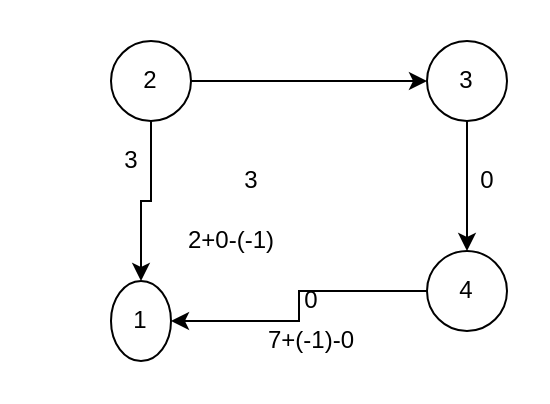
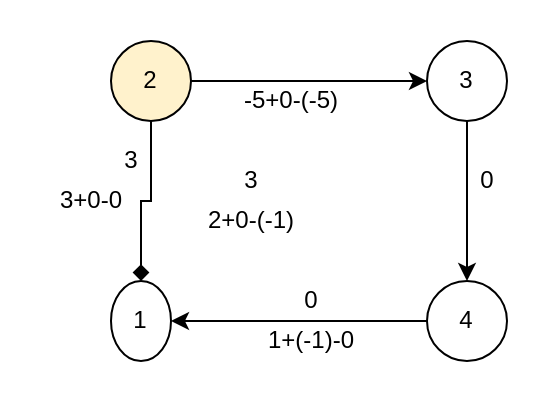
node "2": fillcolor #ffffff -> #fff2cc
node "-5+0-(-5)": added
node "3+0-0": added
node "2+0-(-1)": moved (231, 241) -> (251, 221)
edge "2" -> "1": arrowhead classic -> diamond
node "4": moved (467, 291) -> (467, 321)
node "7+(-1)-0": label "7+(-1)-0" -> "1+(-1)-0"
